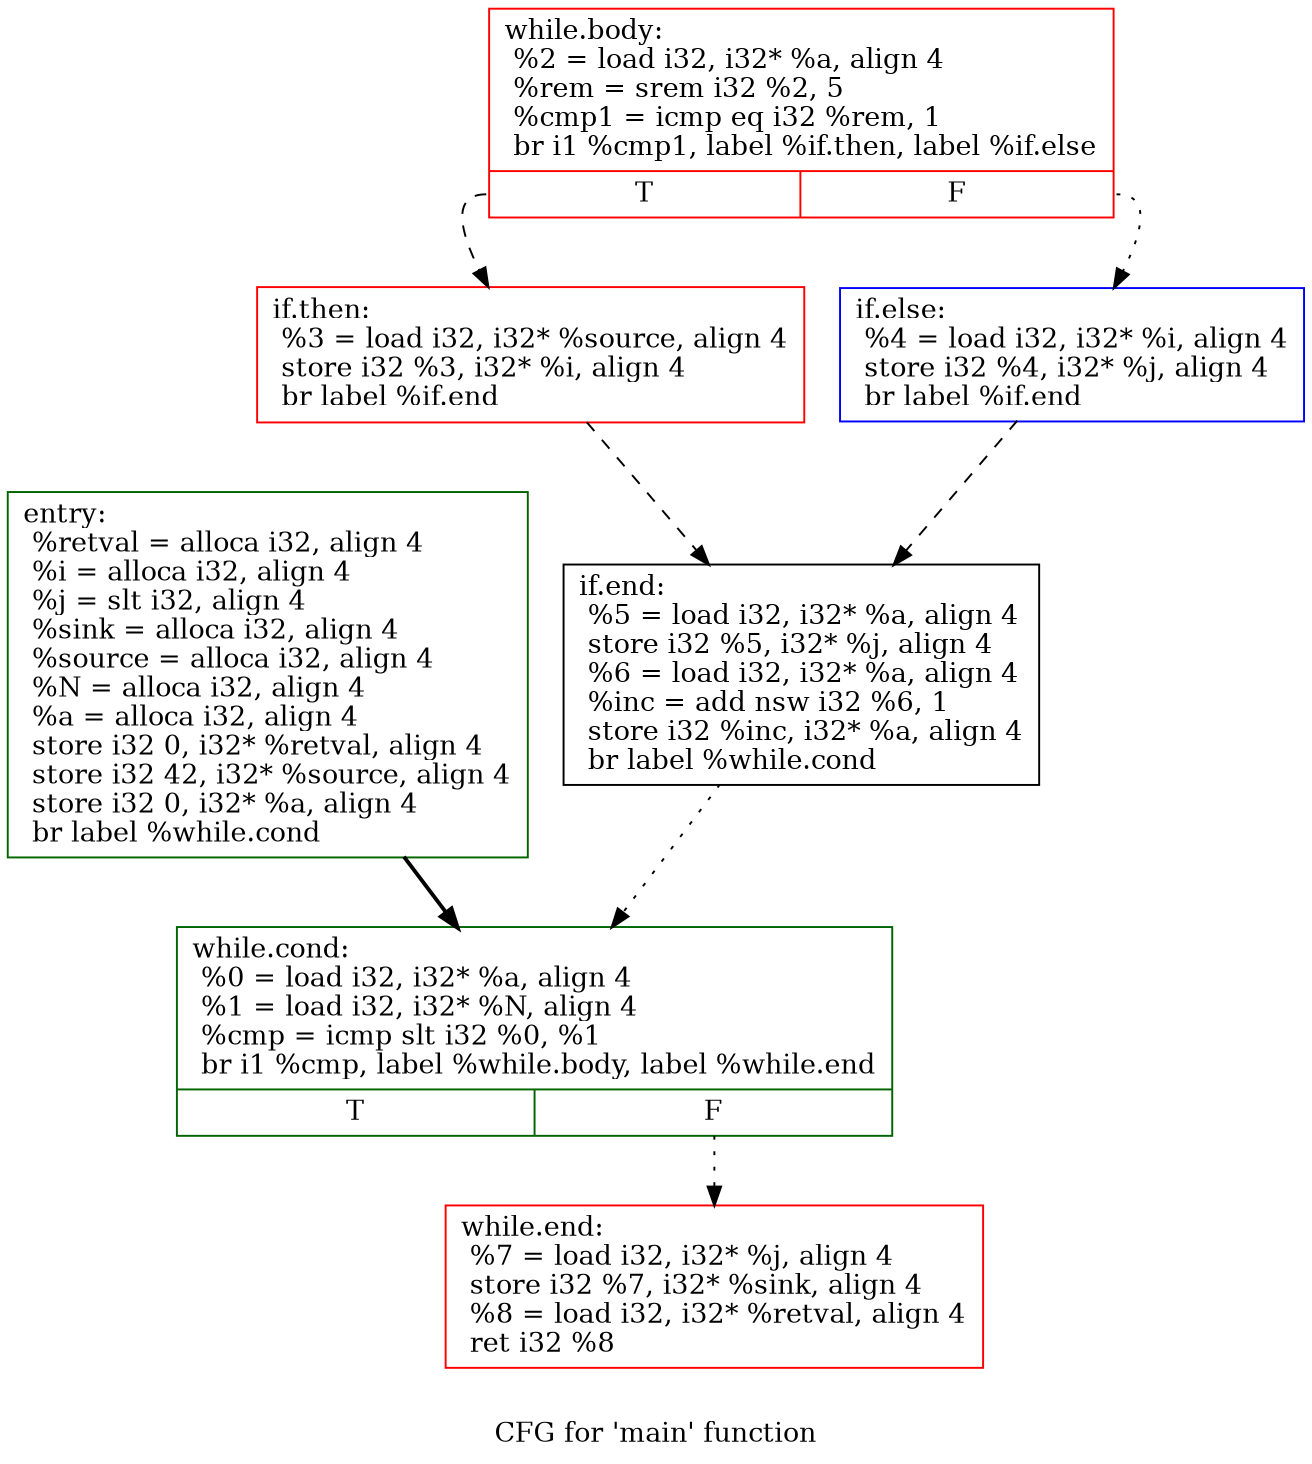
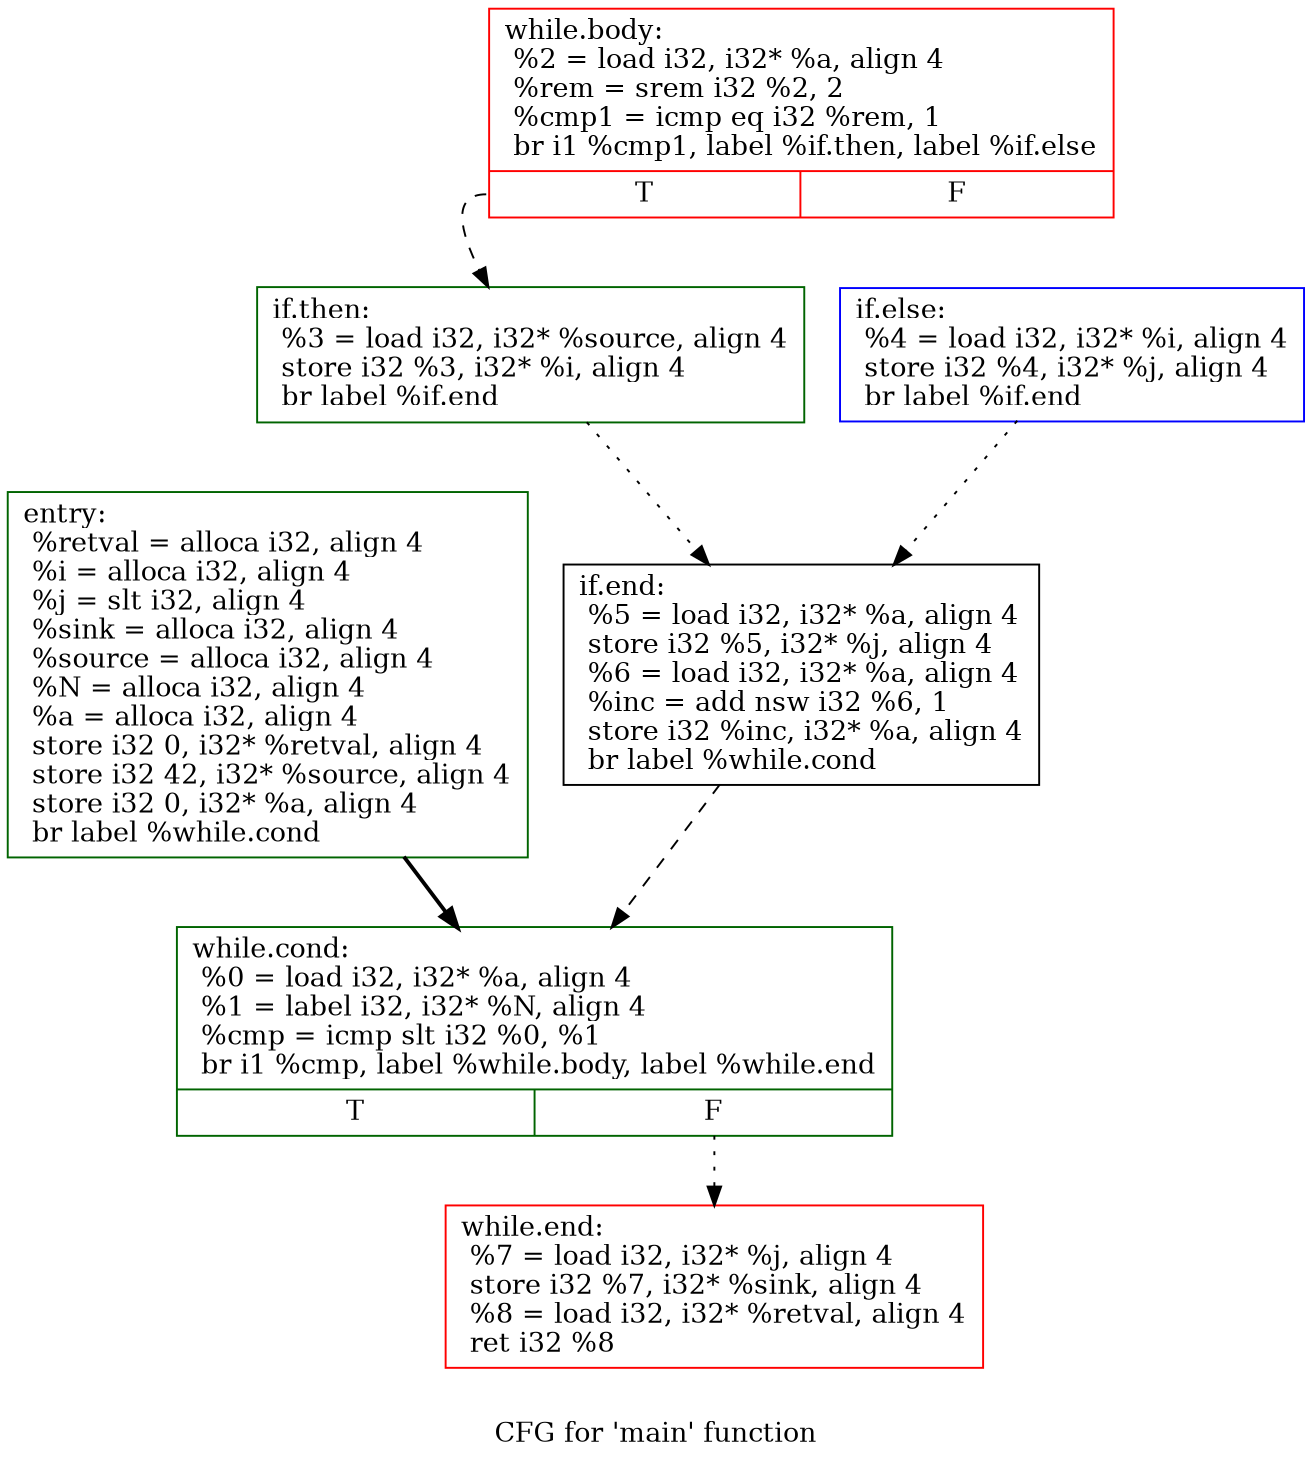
node "while.body:": text "%rem = srem i32 %2, 5" -> "%rem = srem i32 %2, 2"
edge "while.body:" -> "if.else:": removed
node "if.then:": color red -> darkgreen
edge "if.then:" -> "if.end:": style dashed -> dotted
edge "if.else:" -> "if.end:": style dashed -> dotted
edge "if.end:" -> "while.cond:": style dotted -> dashed
node "while.cond:": text "%1 = load i32, i32* %N, align 4" -> "%1 = label i32, i32* %N, align 4"
